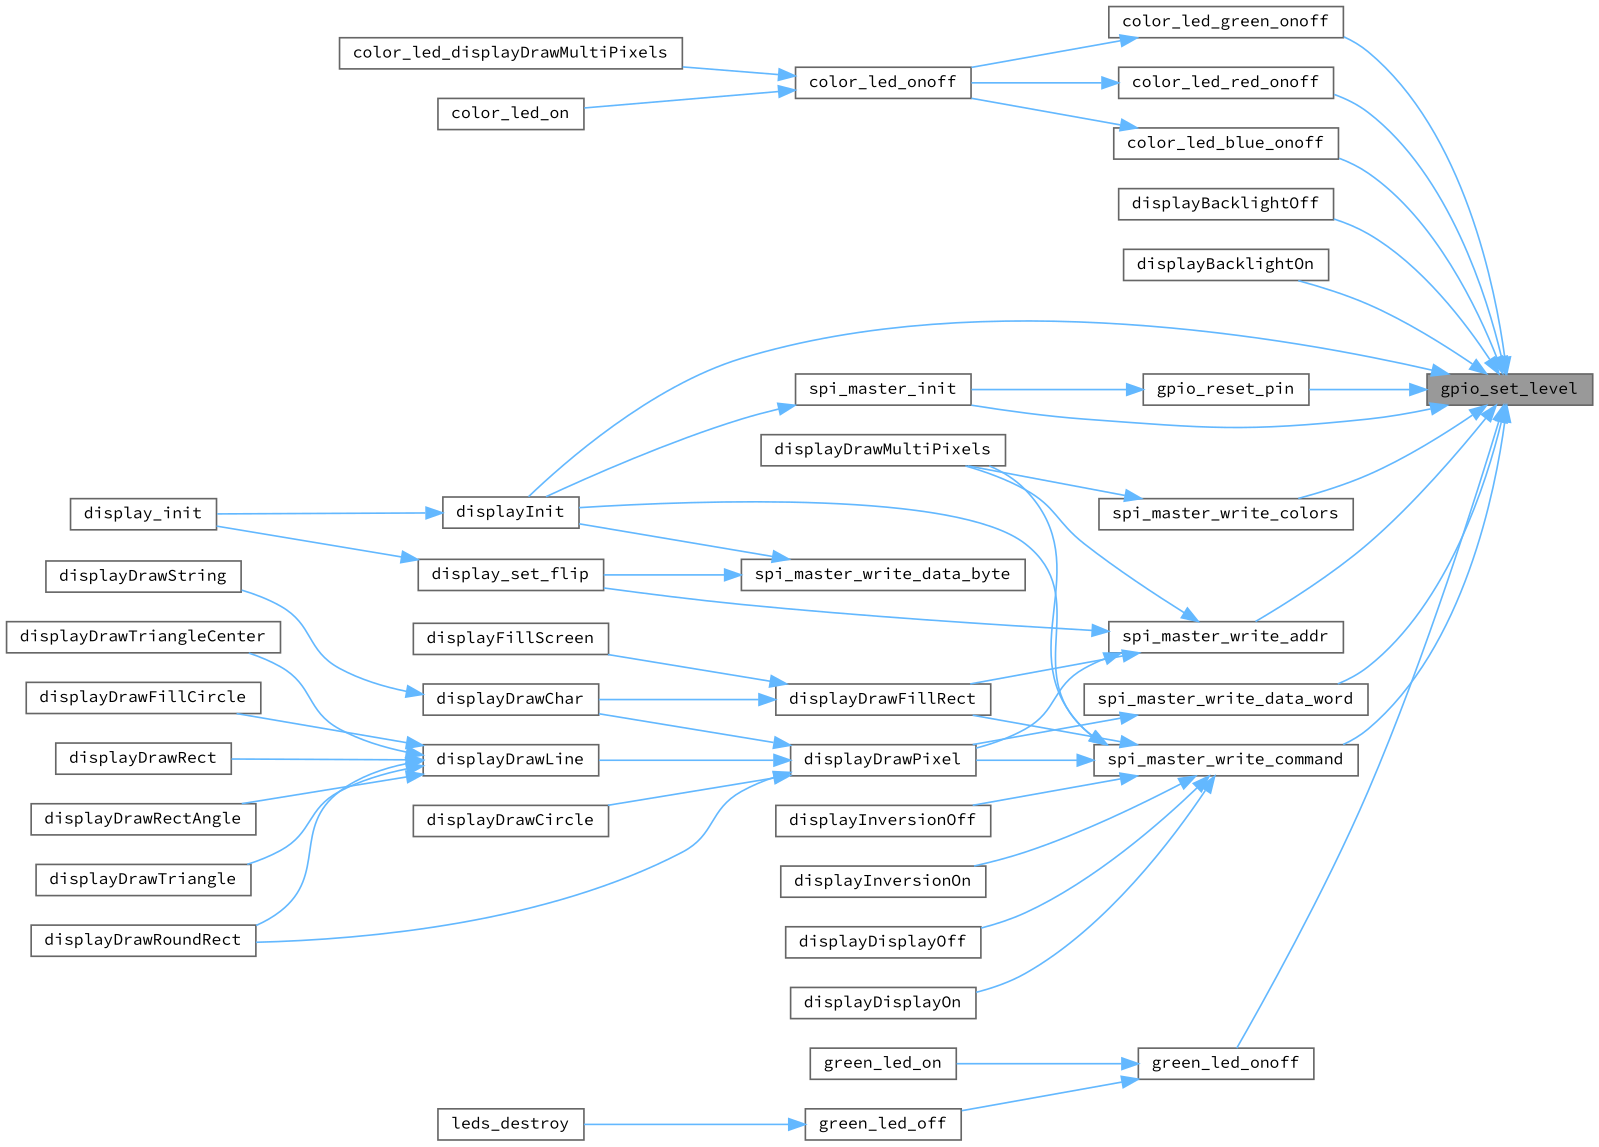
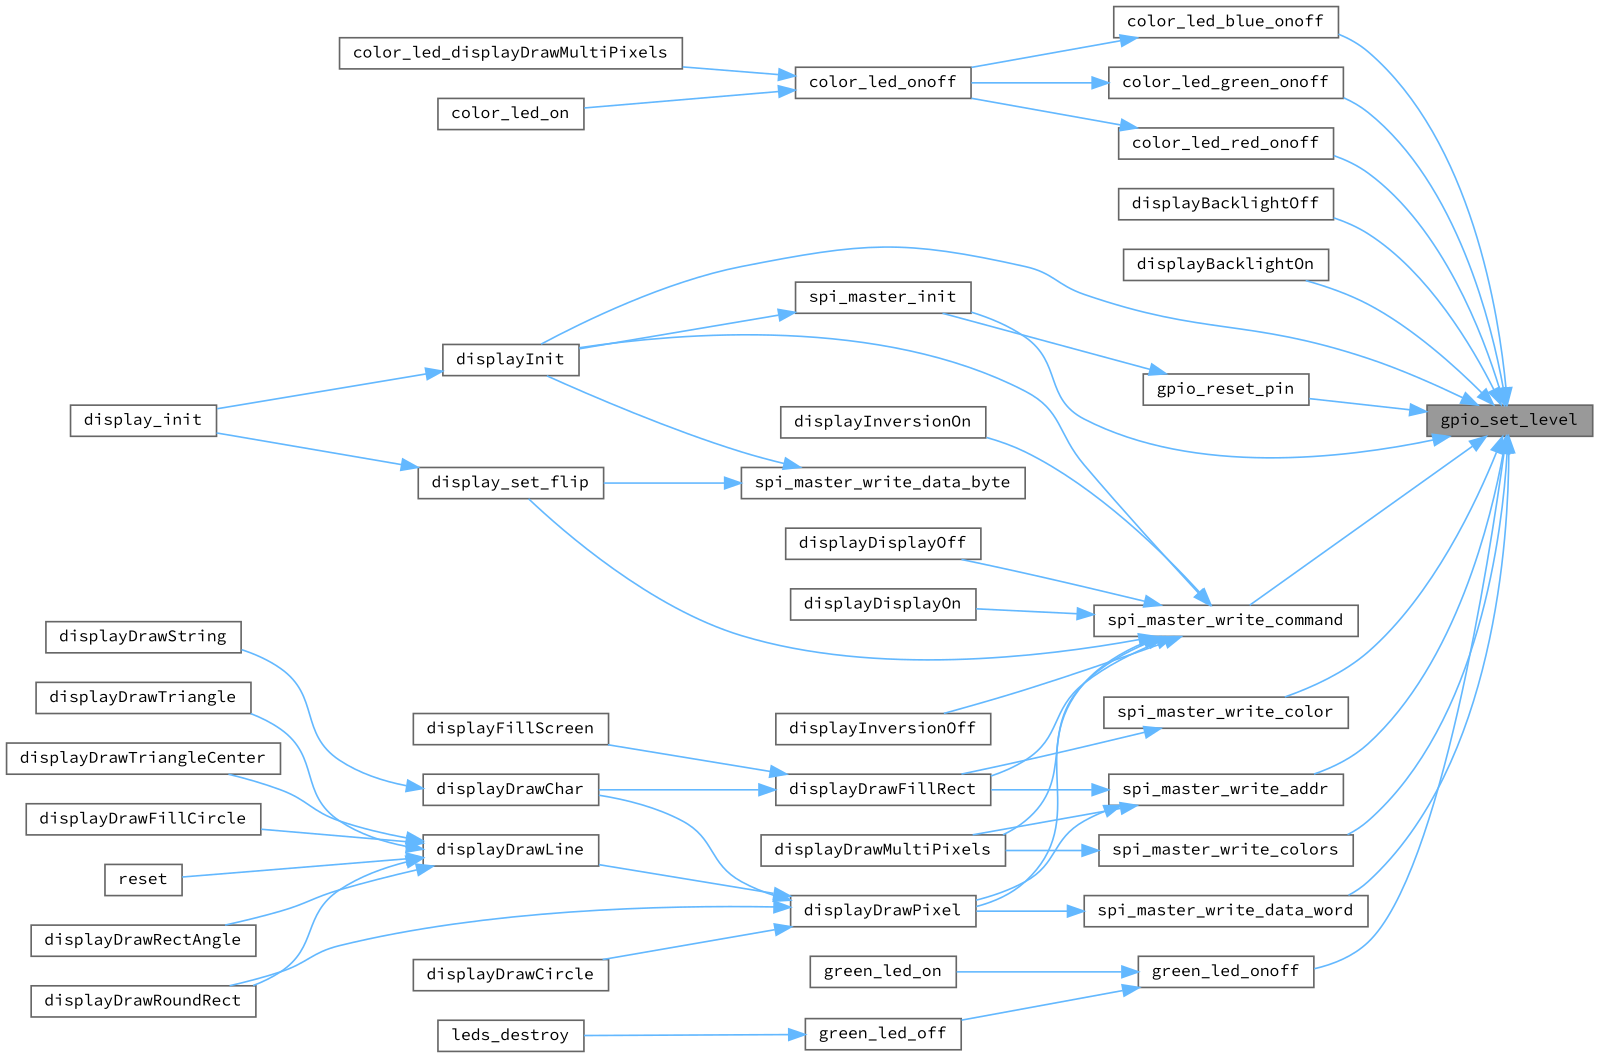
edge "display_set_flip" -> "spi_master_write_addr": now "display_set_flip" -> "spi_master_write_command"
node "spi_master_write_color": added
node "displayDrawRect": label "displayDrawRect" -> "reset"
